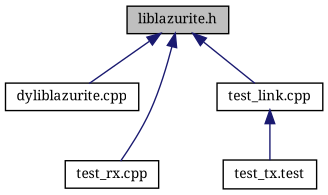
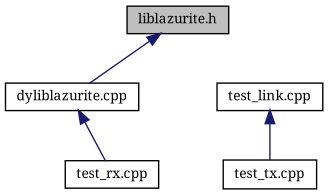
edge "test_link.cpp" -> "liblazurite.h": removed
edge "test_rx.cpp" -> "liblazurite.h": now "test_rx.cpp" -> "dyliblazurite.cpp"
node "test_tx.test": label "test_tx.test" -> "test_tx.cpp"
